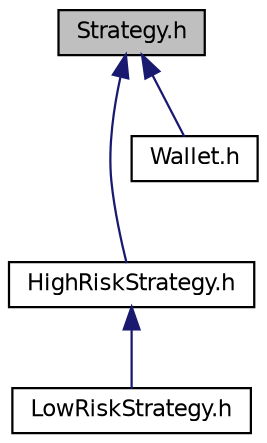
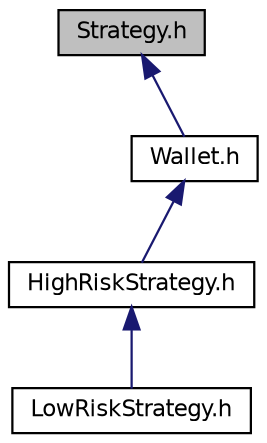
edge "HighRiskStrategy.h" -> "Strategy.h": now "HighRiskStrategy.h" -> "Wallet.h"
